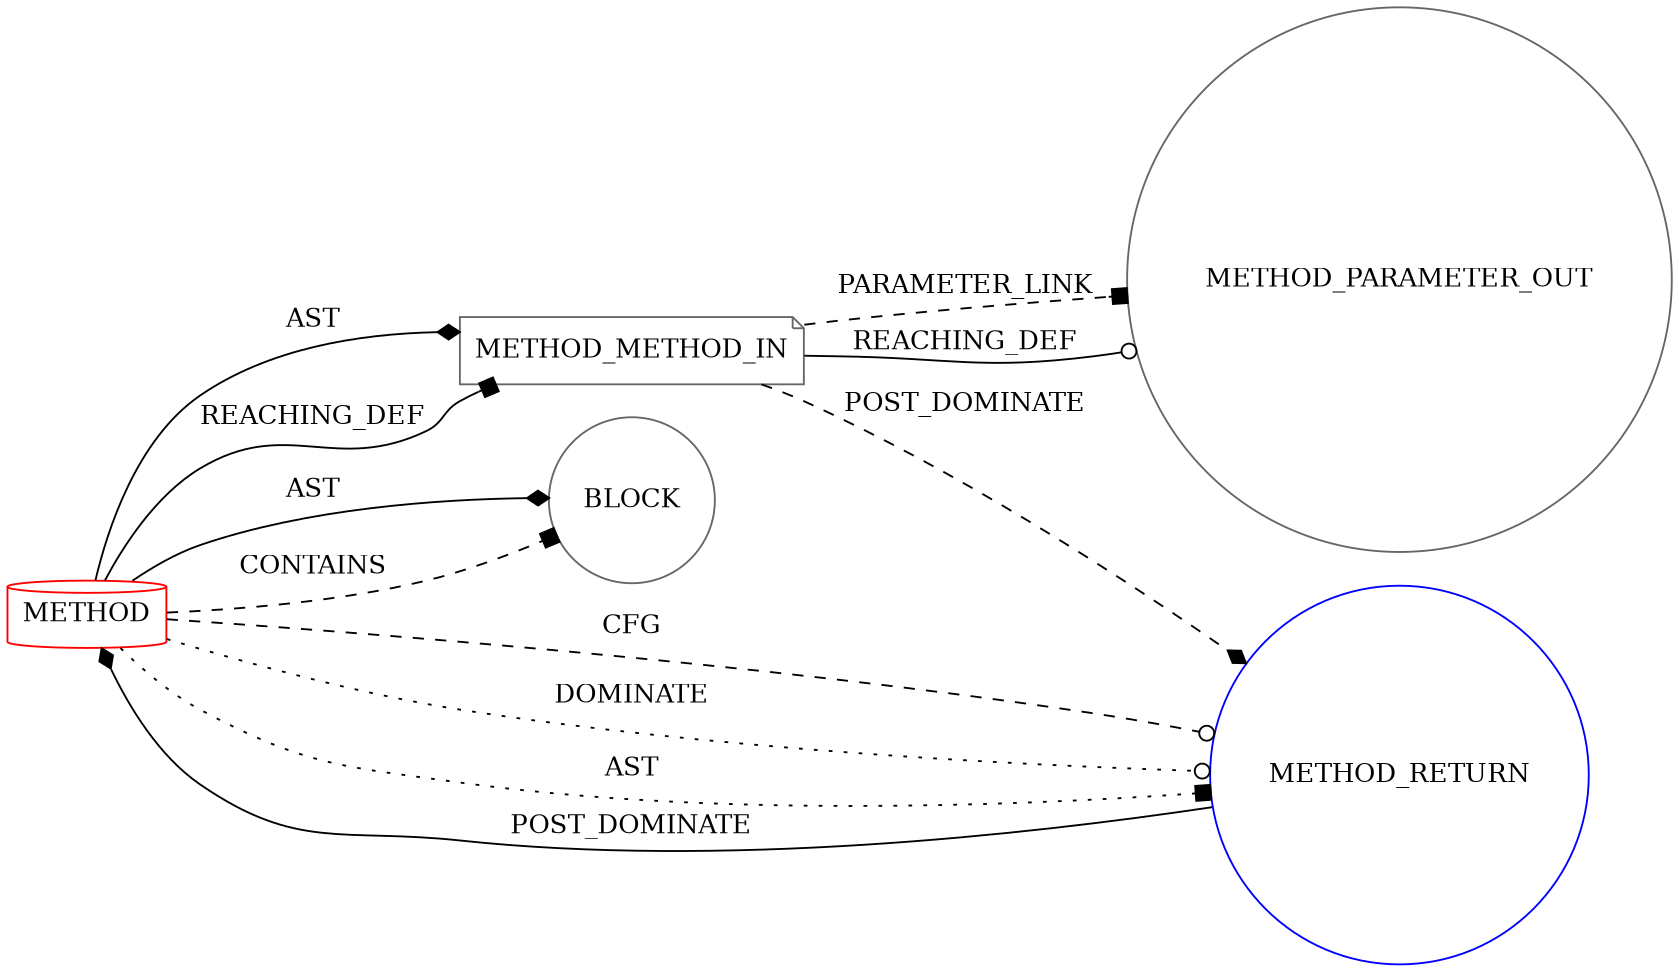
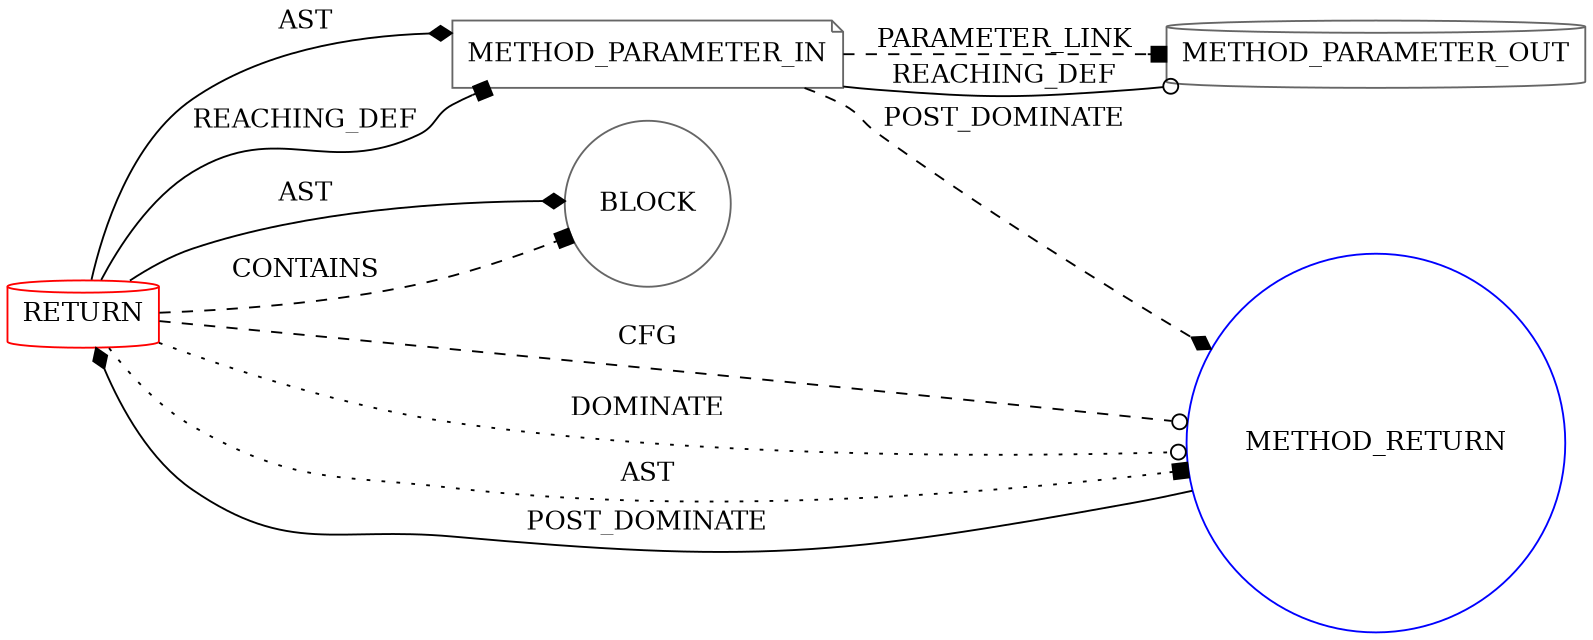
node "METHOD_PARAMETER_OUT": shape circle -> cylinder
node "METHOD_METHOD_IN": label "METHOD_METHOD_IN" -> "METHOD_PARAMETER_IN"
node "METHOD": label "METHOD" -> "RETURN"
